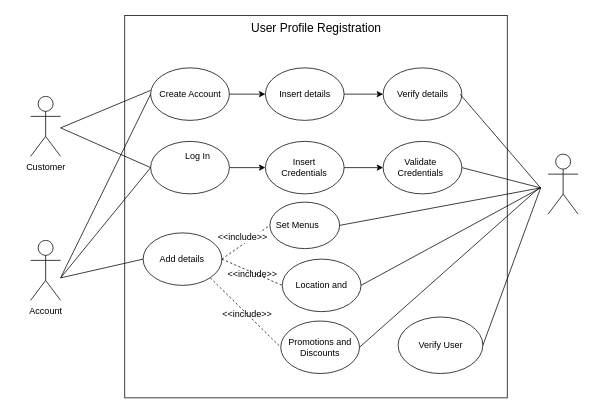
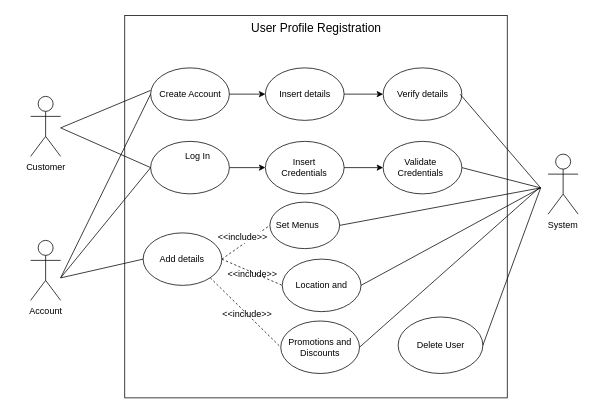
node "System": added
node "Verify User": label "Verify User" -> "Delete User"
